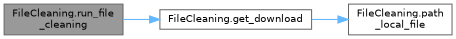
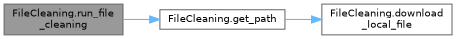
node "FileCleaning.get_download": label "FileCleaning.get_download" -> "FileCleaning.get_path"
node "FileCleaning.path _local_file": label "FileCleaning.path _local_file" -> "FileCleaning.download _local_file"
